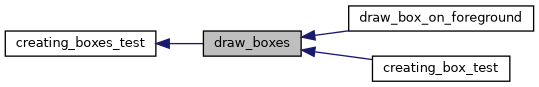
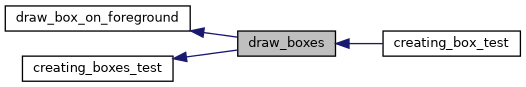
edge "draw_box_on_foreground" -> "draw_boxes": reversed
